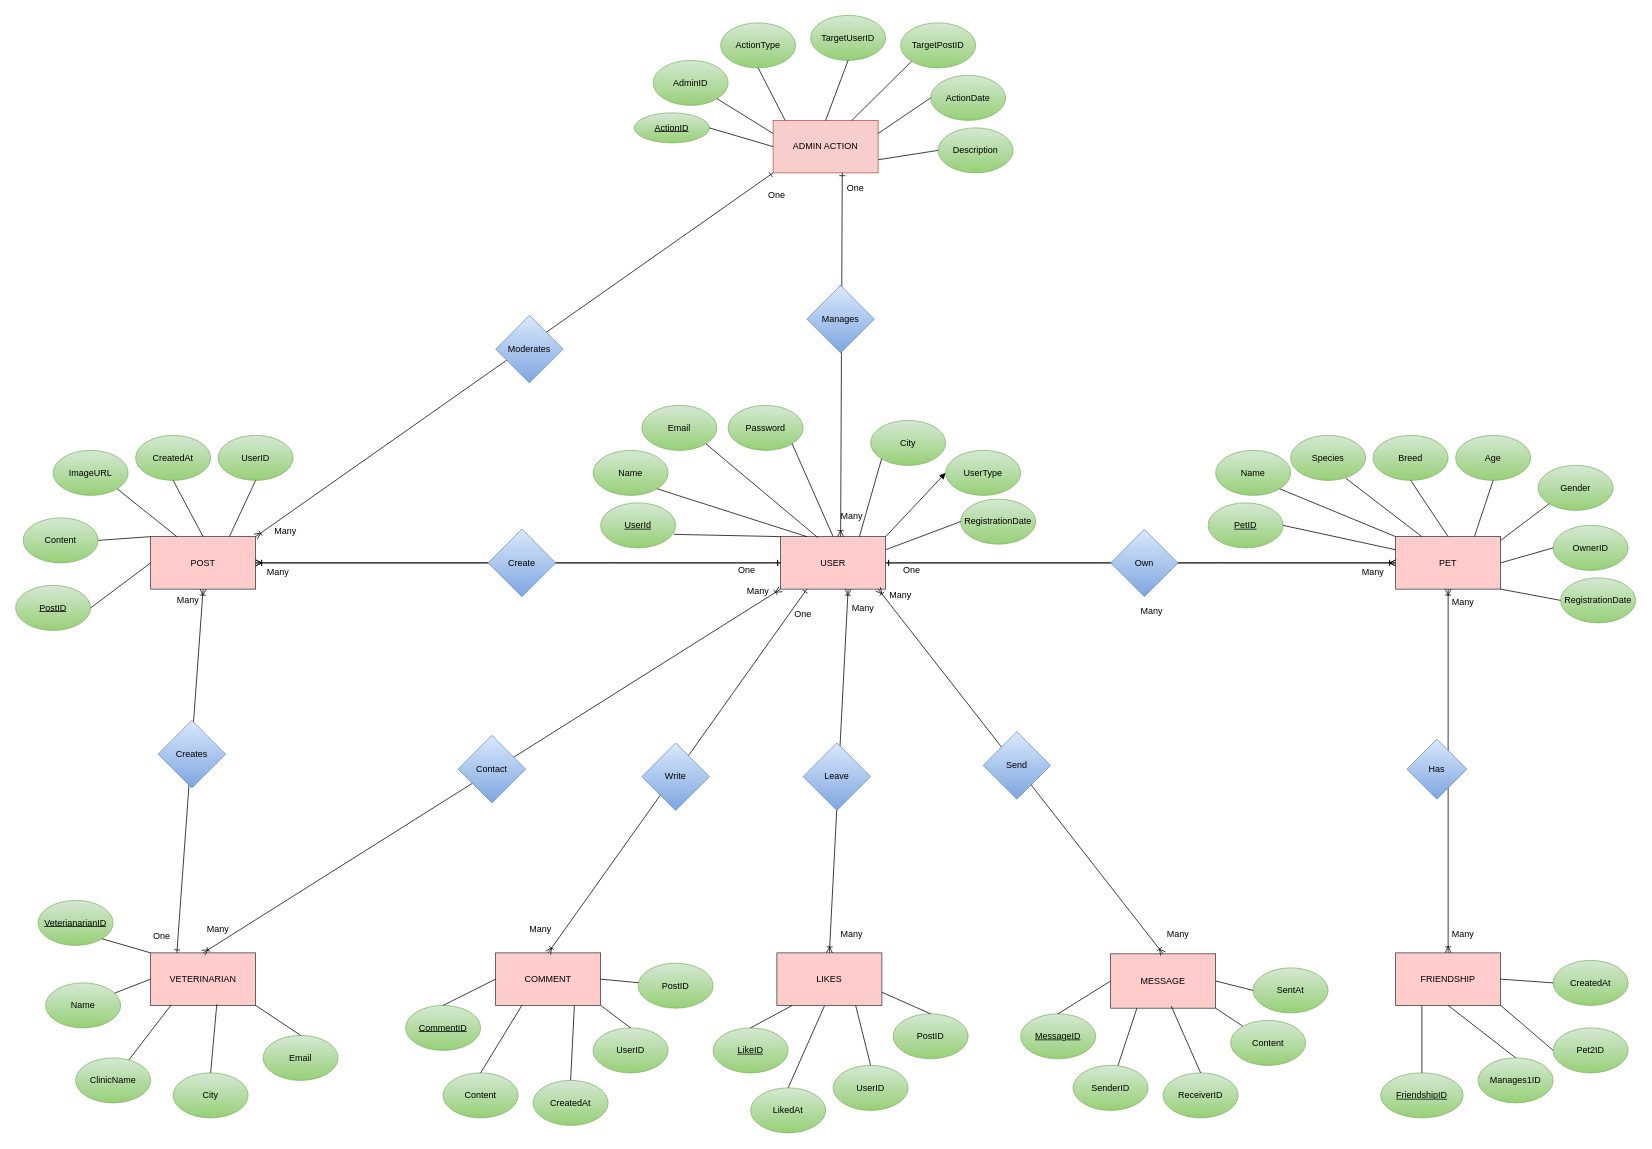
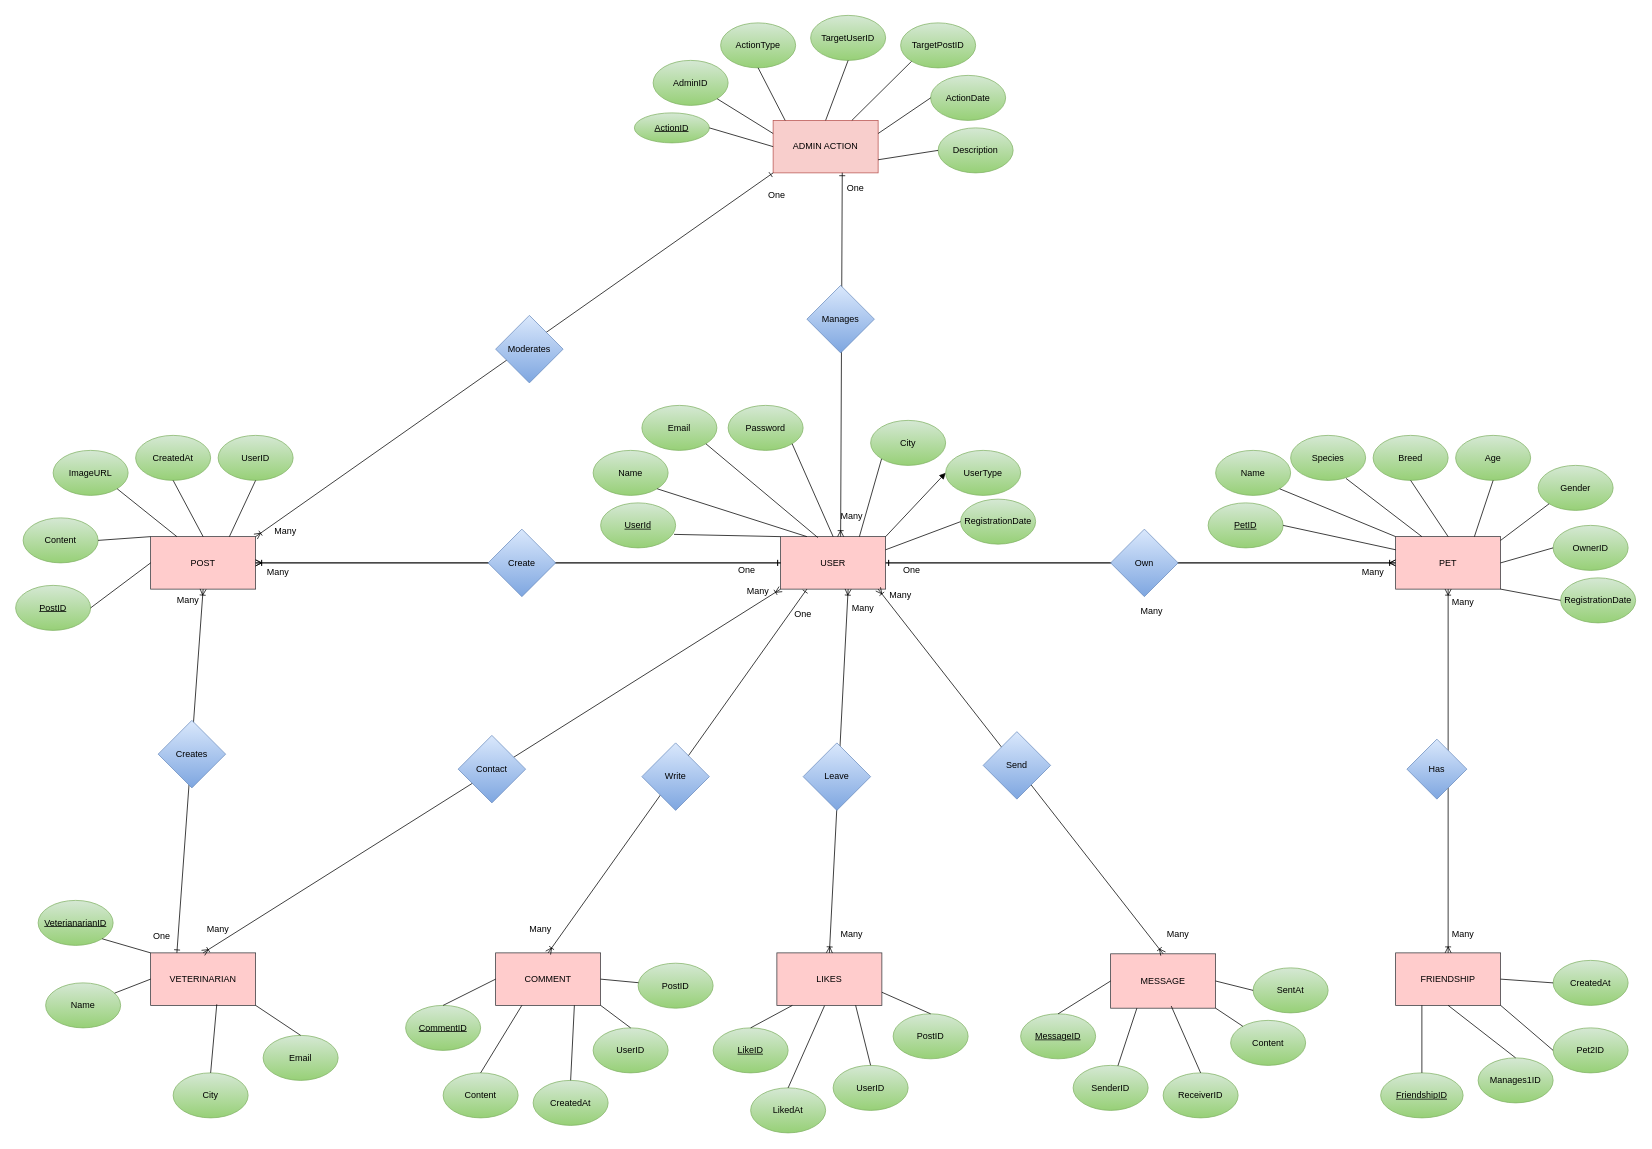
edge "VETERINARIAN" -- "ClinicName": removed
node "ClinicName": removed
